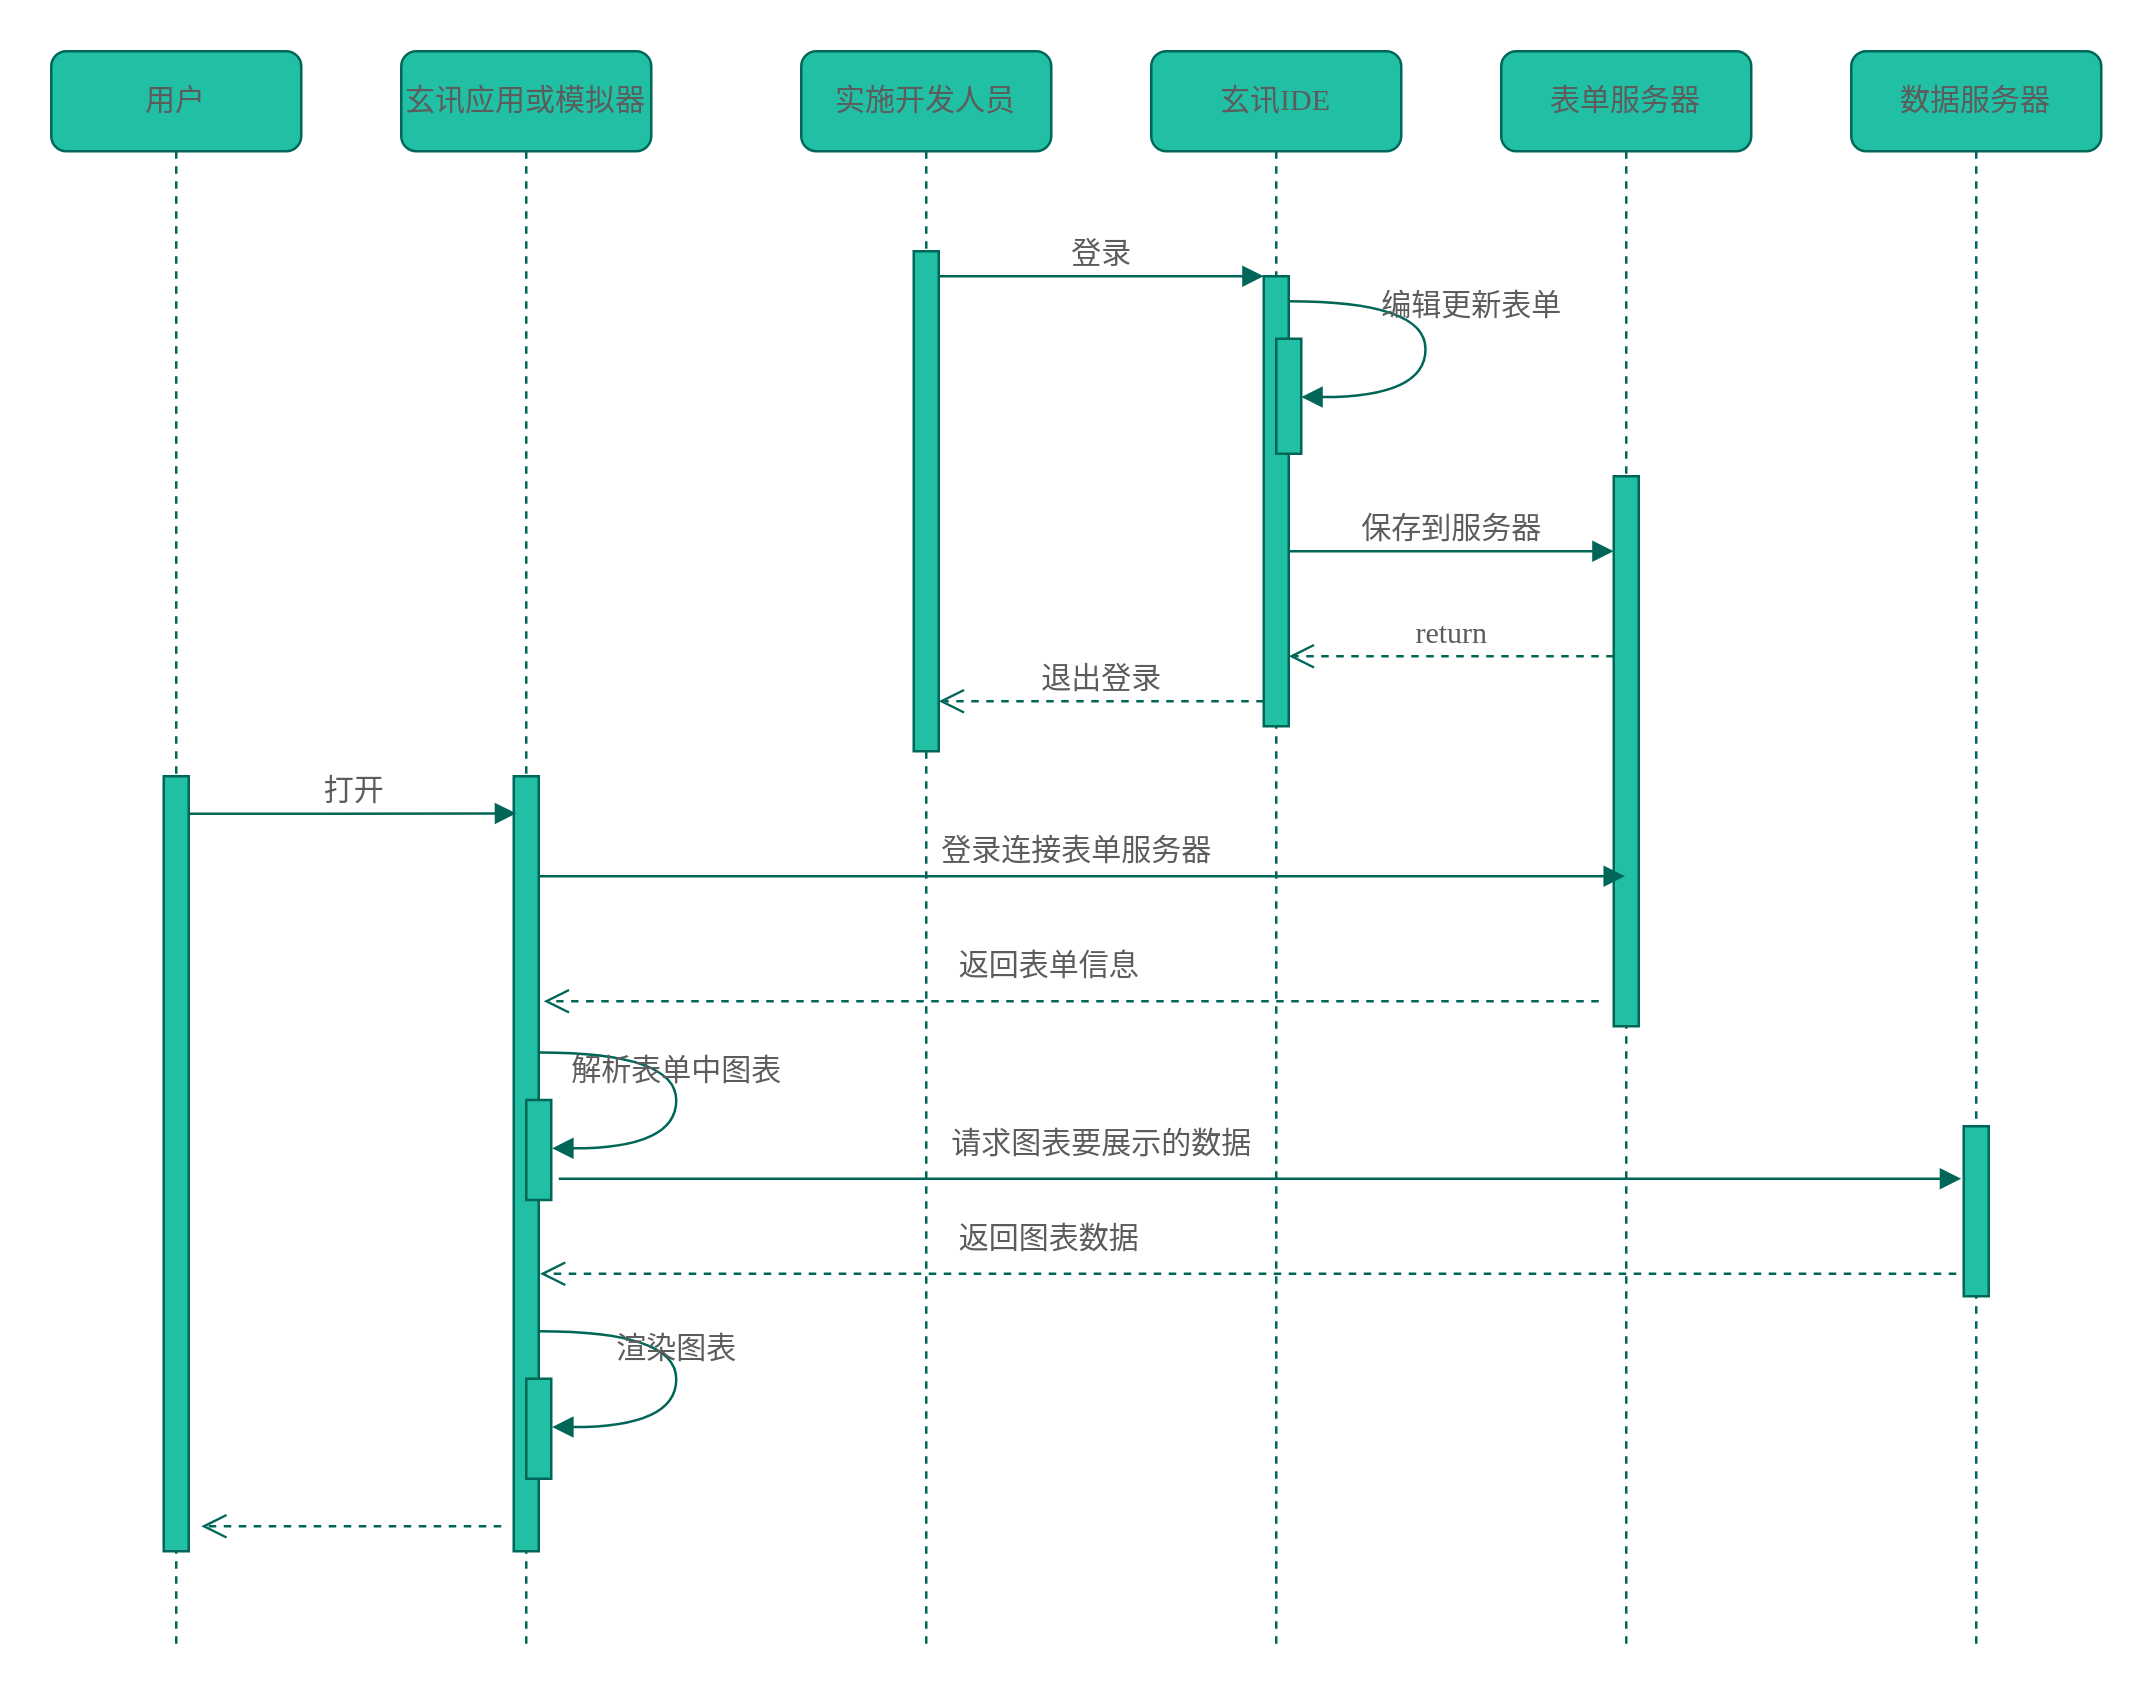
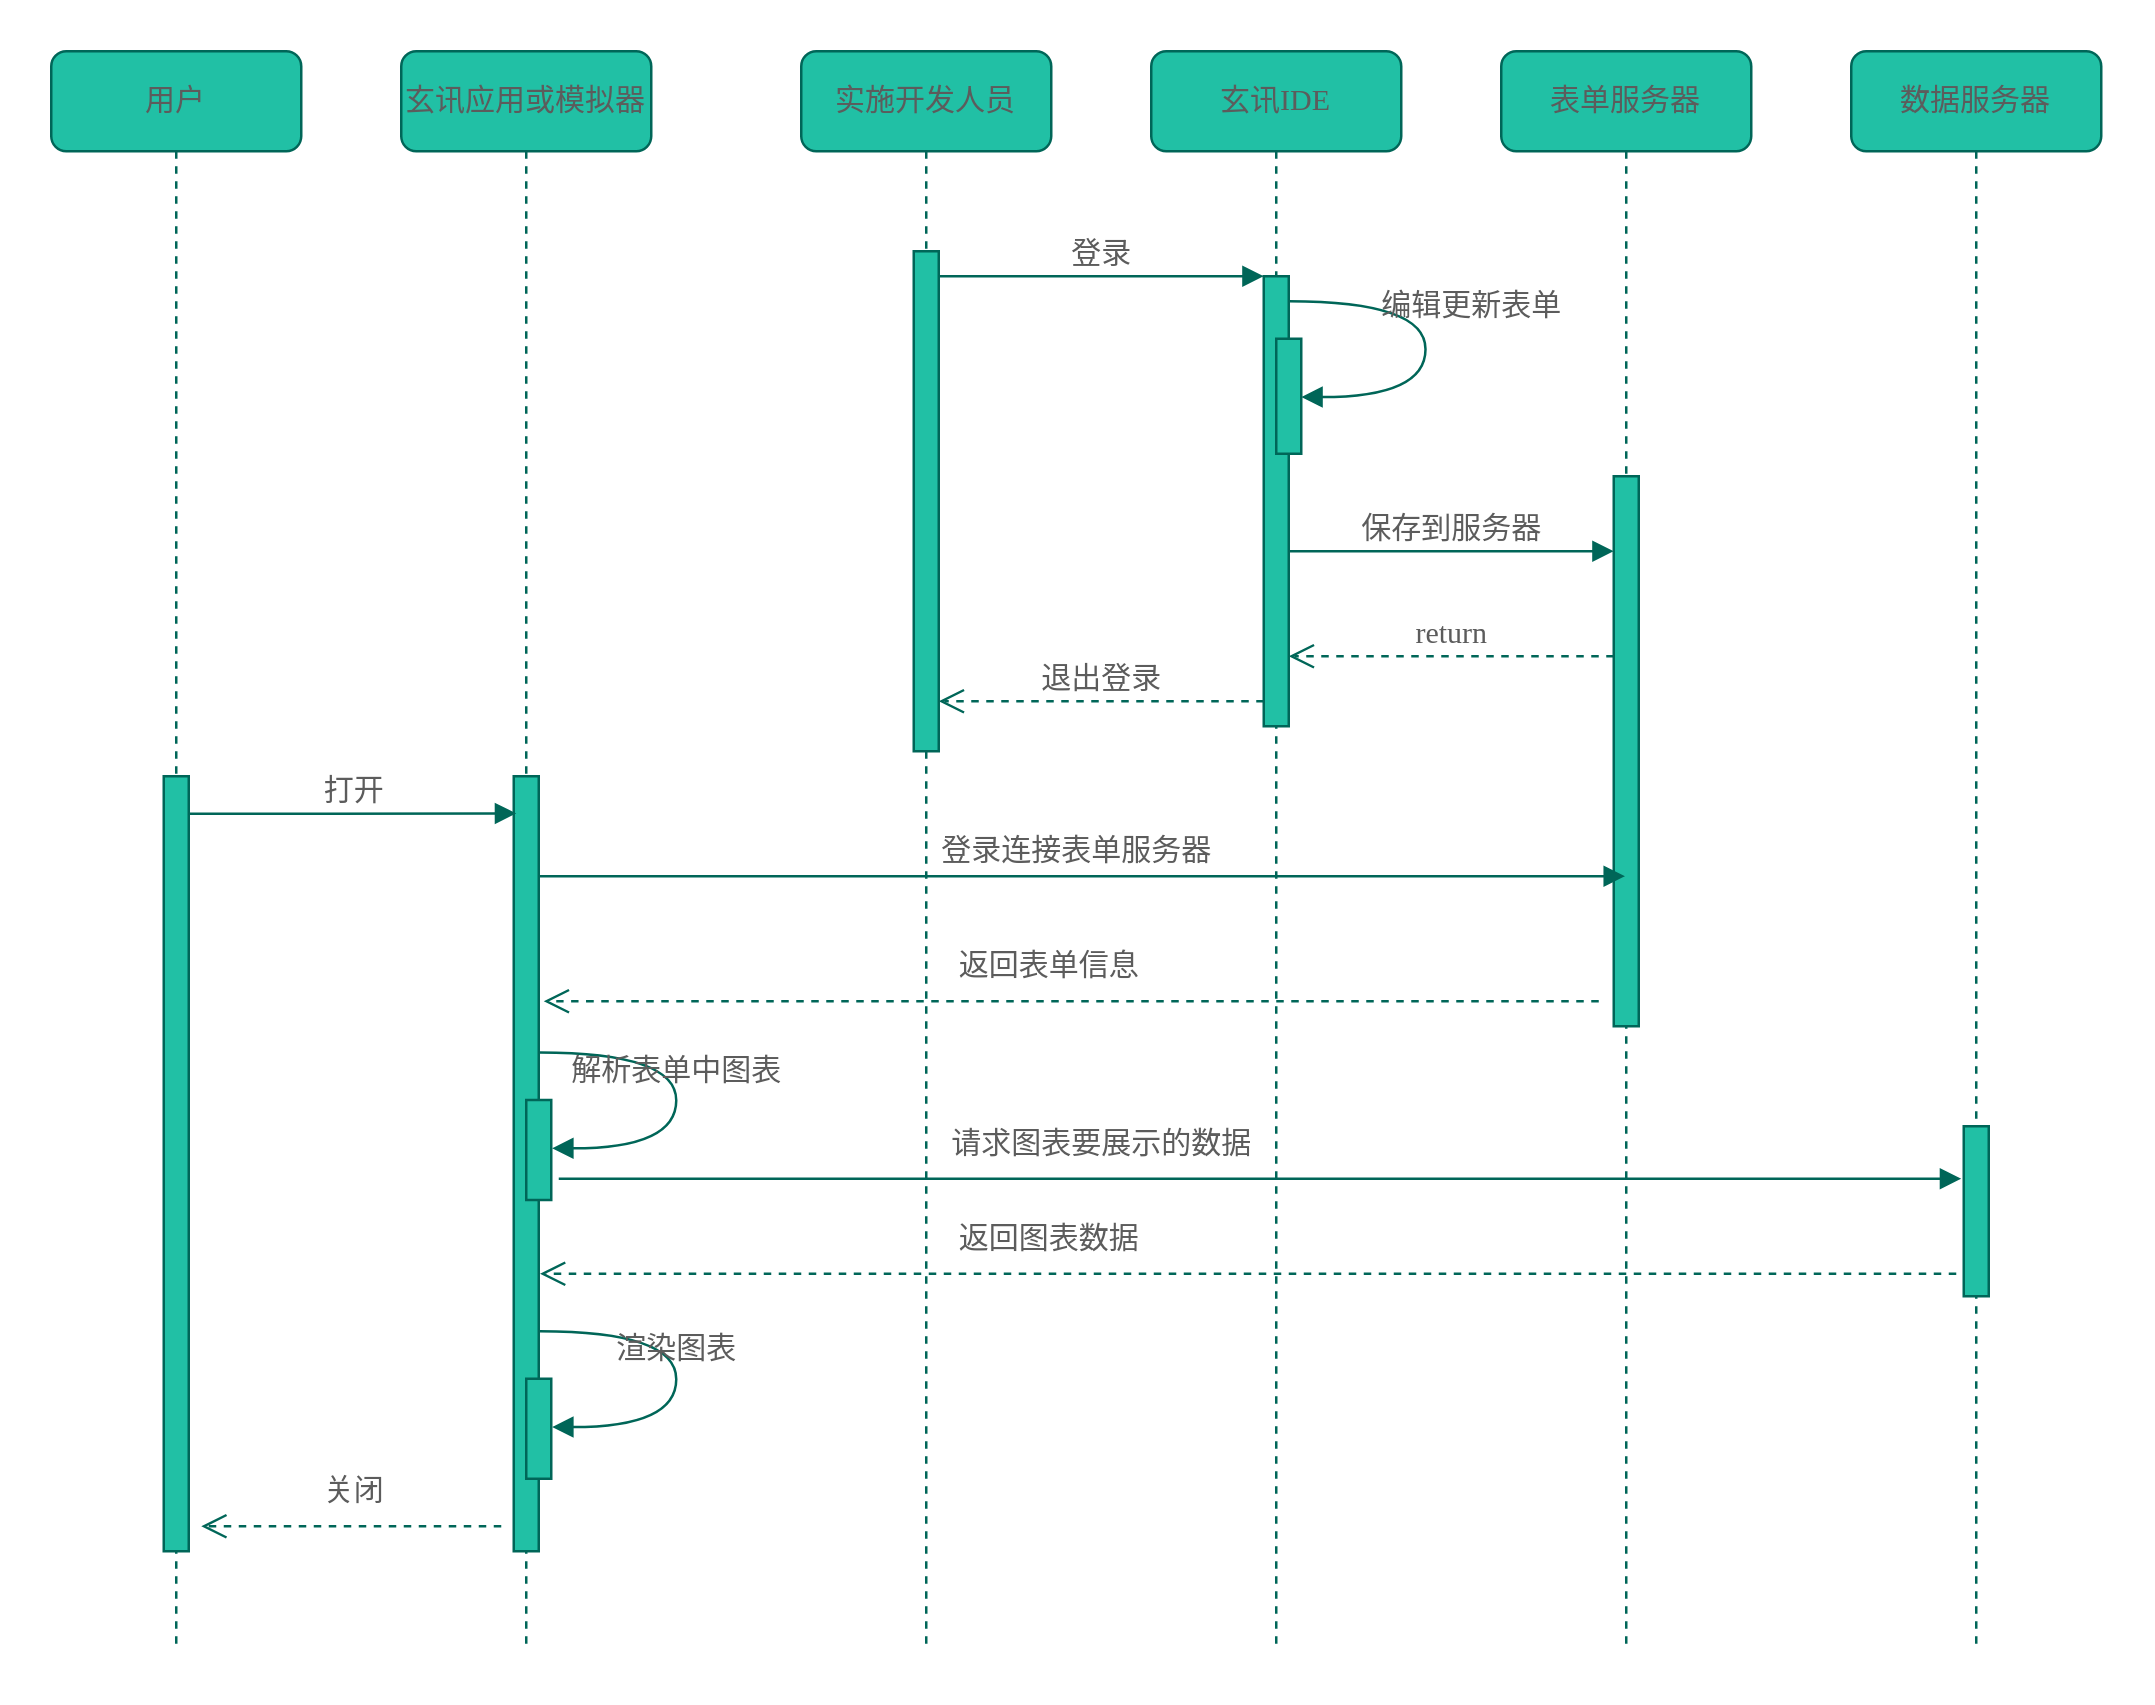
node "关闭": added
